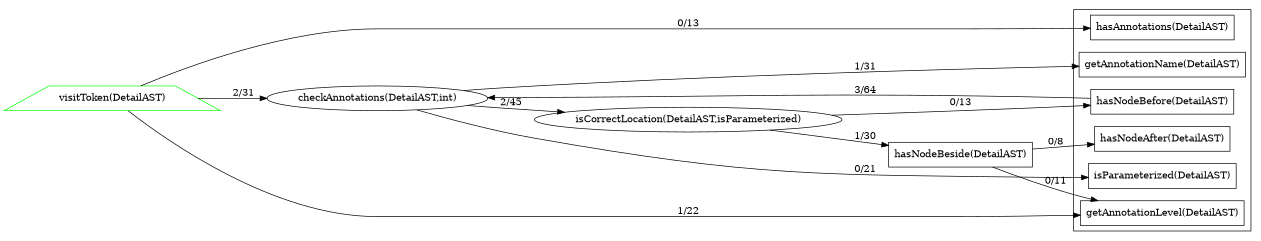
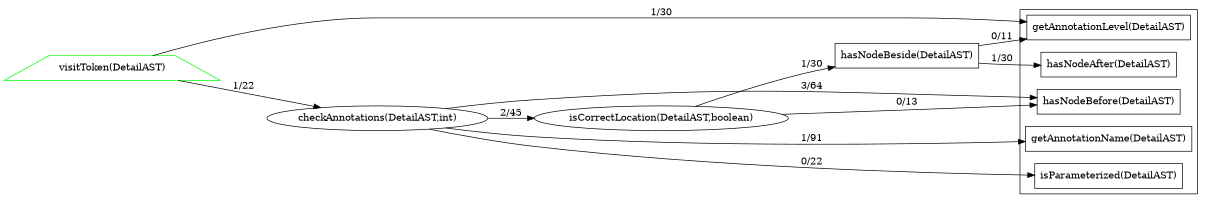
node "hasAnnotations(DetailAST)": removed
edge "checkAnnotations(DetailAST,int)" -> "getAnnotationName(DetailAST)": label "1/31" -> "1/91"
edge "visitToken(DetailAST)" -> "checkAnnotations(DetailAST,int)": label "2/31" -> "1/22"
edge "hasNodeBefore(DetailAST)" -> "checkAnnotations(DetailAST,int)": reversed
node "isCorrectLocation(DetailAST,isParameterized)": label "isCorrectLocation(DetailAST,isParameterized)" -> "isCorrectLocation(DetailAST,boolean)"
edge "hasNodeBeside(DetailAST)" -> "hasNodeAfter(DetailAST)": label "0/8" -> "1/30"
edge "checkAnnotations(DetailAST,int)" -> "isParameterized(DetailAST)": label "0/21" -> "0/22"
edge "visitToken(DetailAST)" -> "getAnnotationLevel(DetailAST)": label "1/22" -> "1/30"
